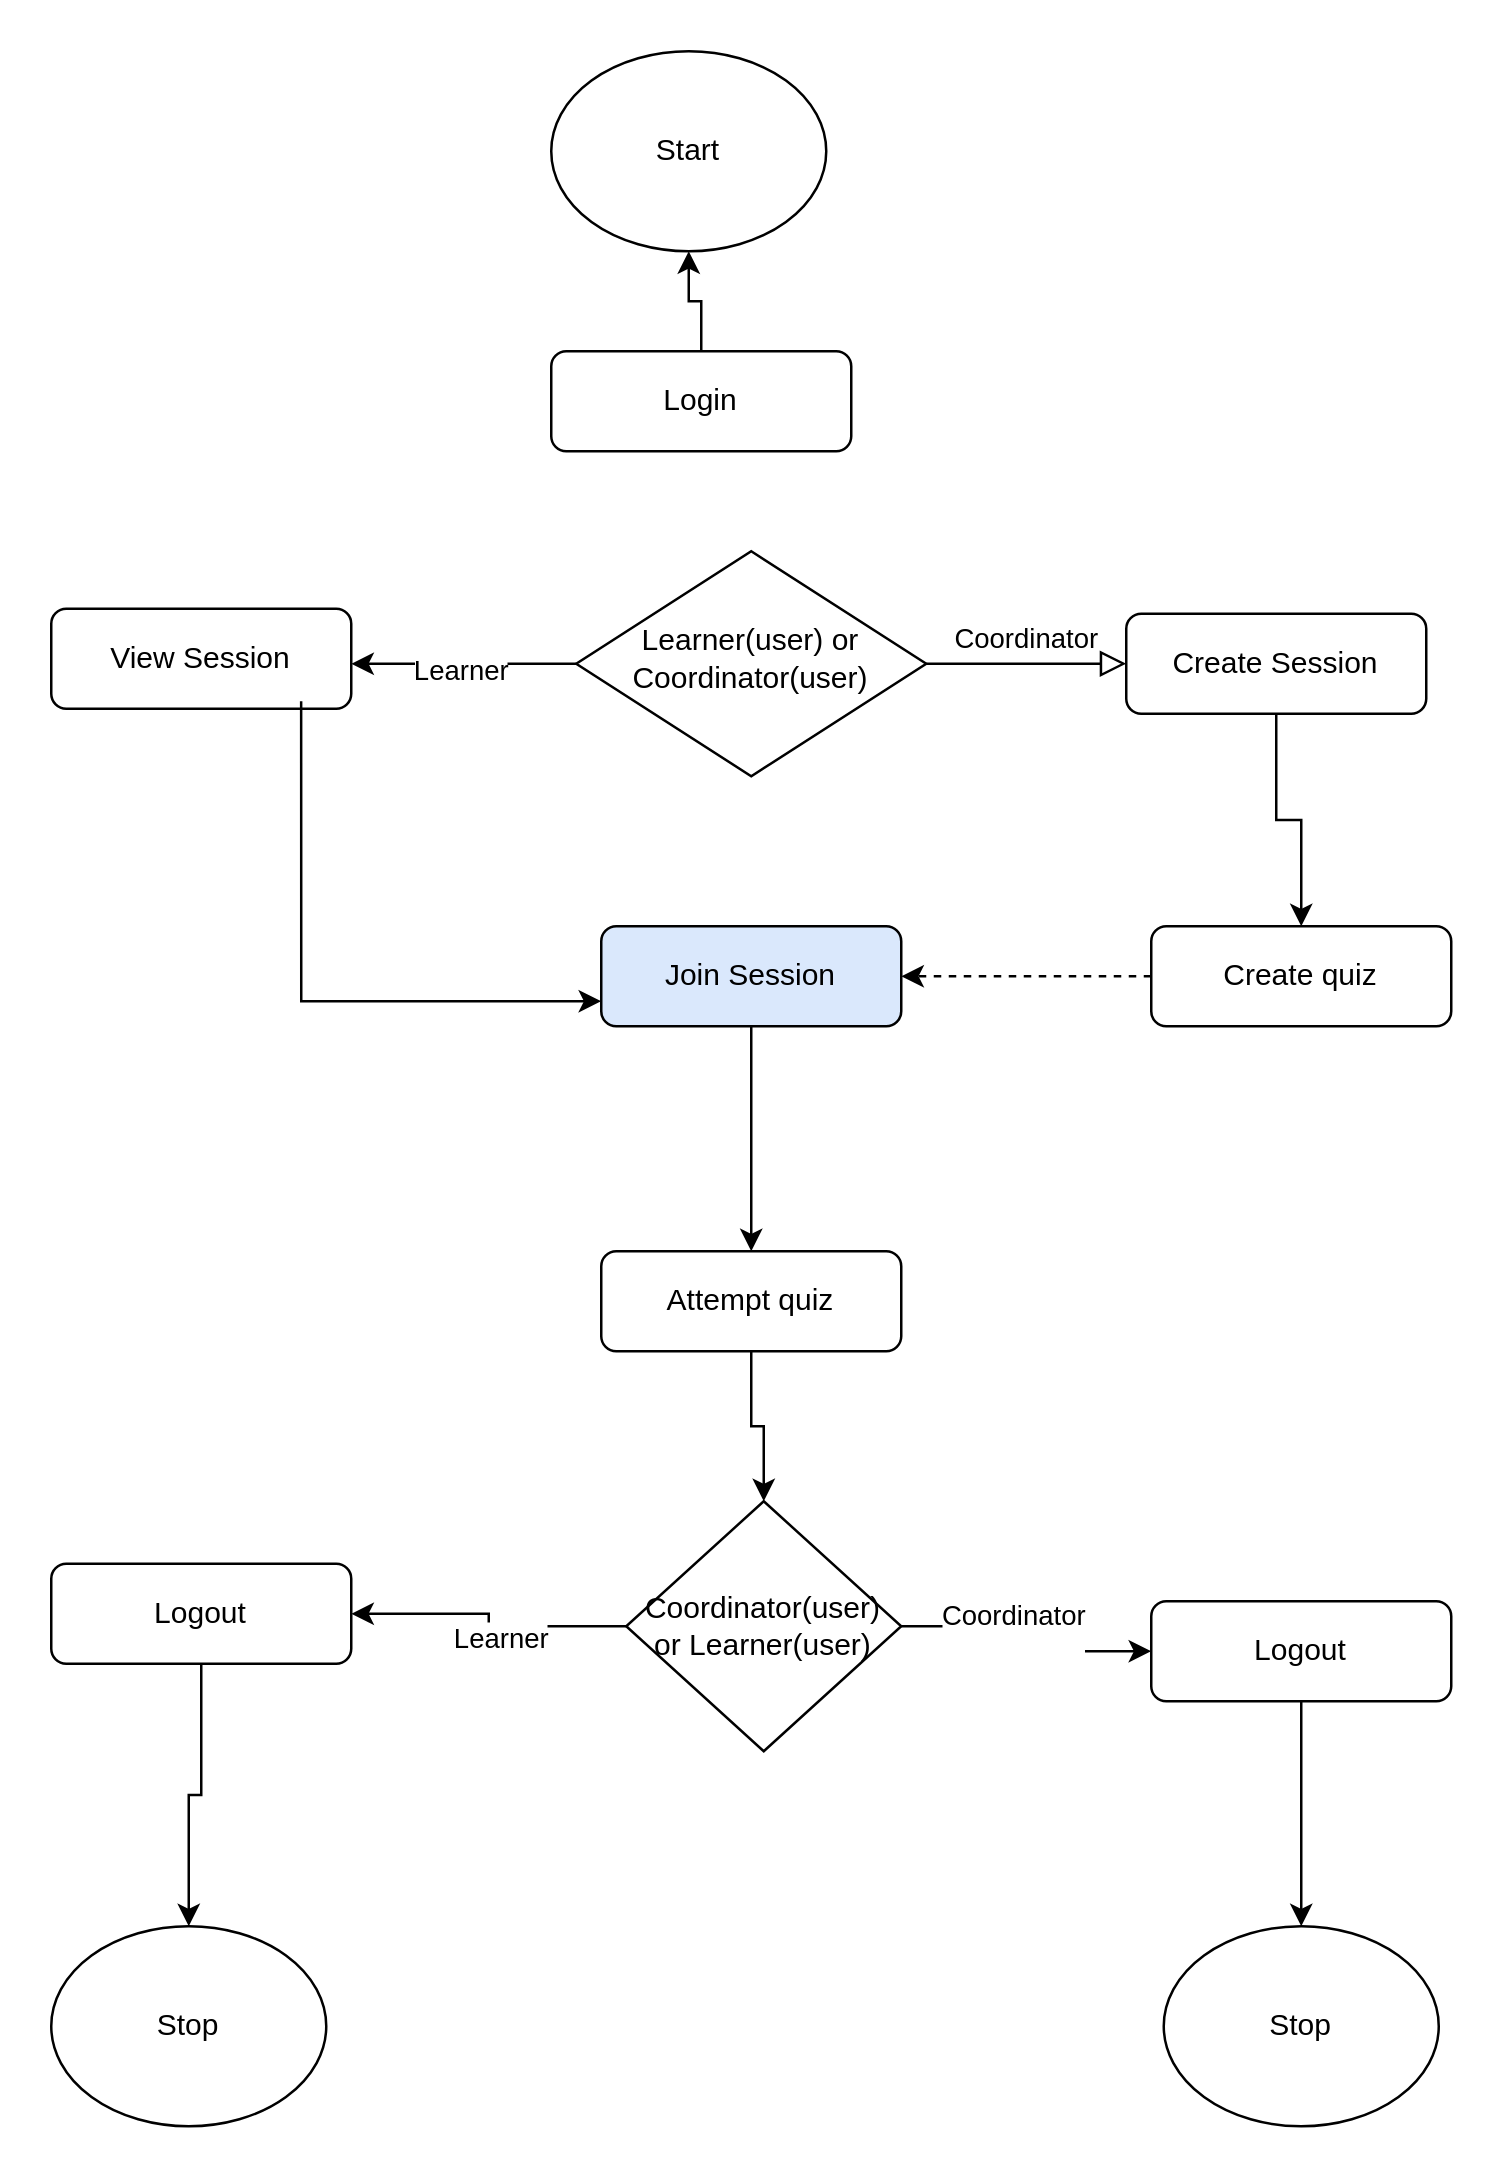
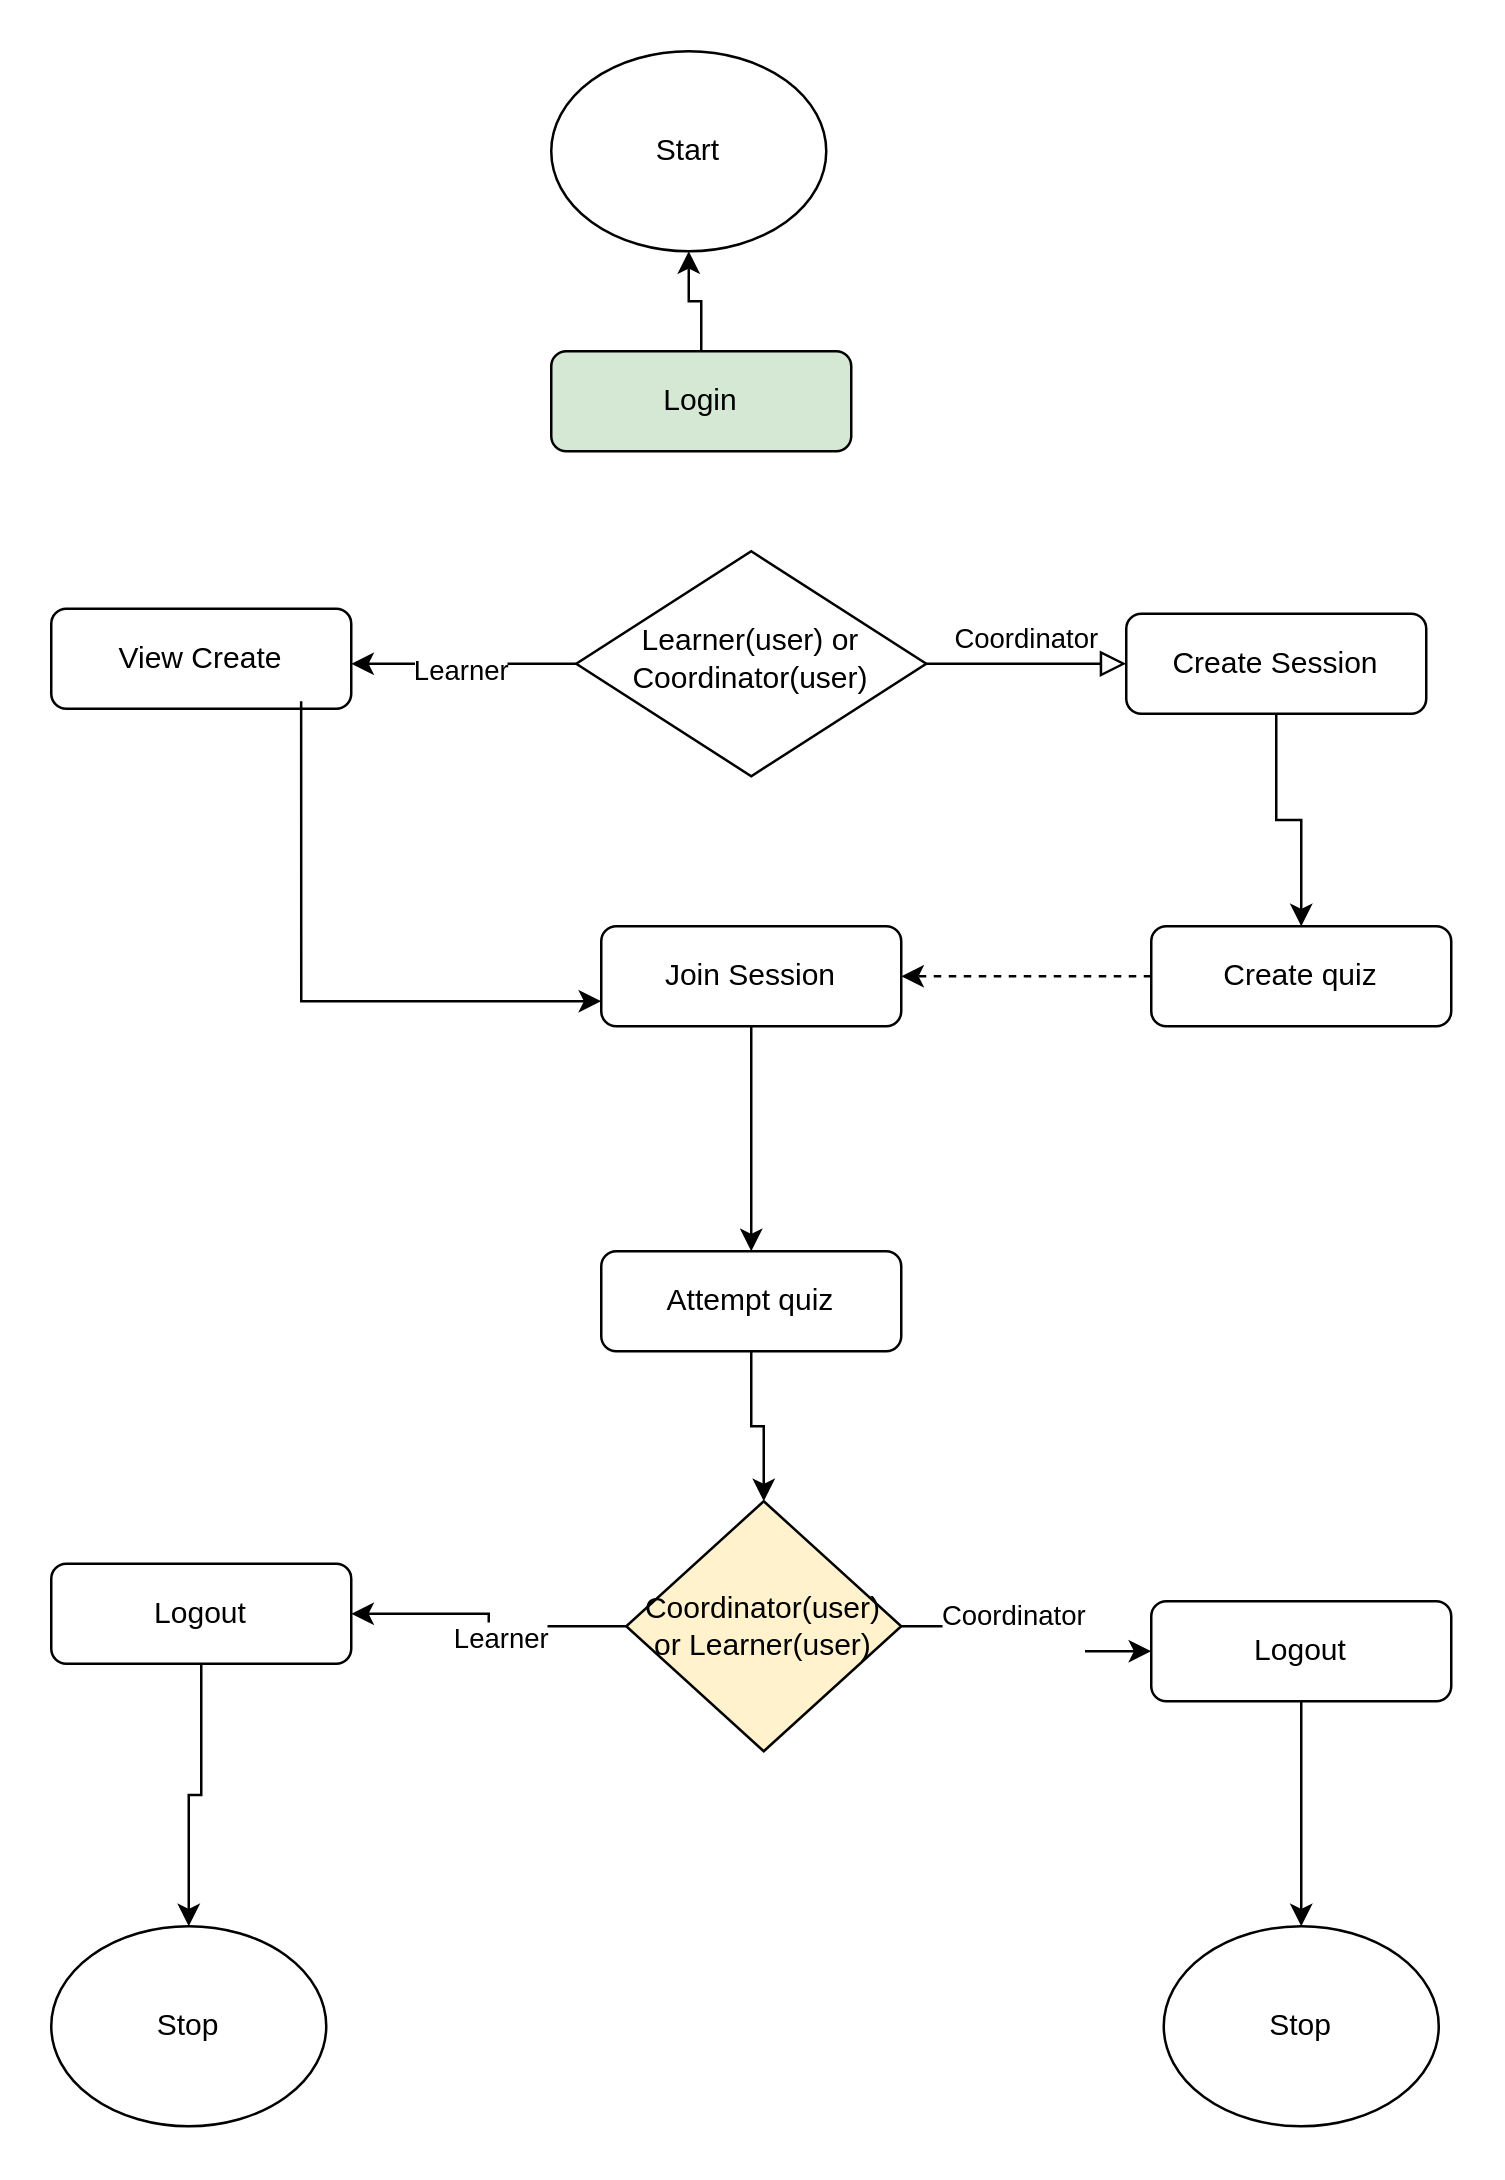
node "Login": fillcolor #ffffff -> #d5e8d4
node "View Session": label "View Session" -> "View Create"
node "Join Session": fillcolor #dae8fc -> #ffffff
node "Coordinator(user) or Learner(user)": fillcolor #ffffff -> #fff2cc
